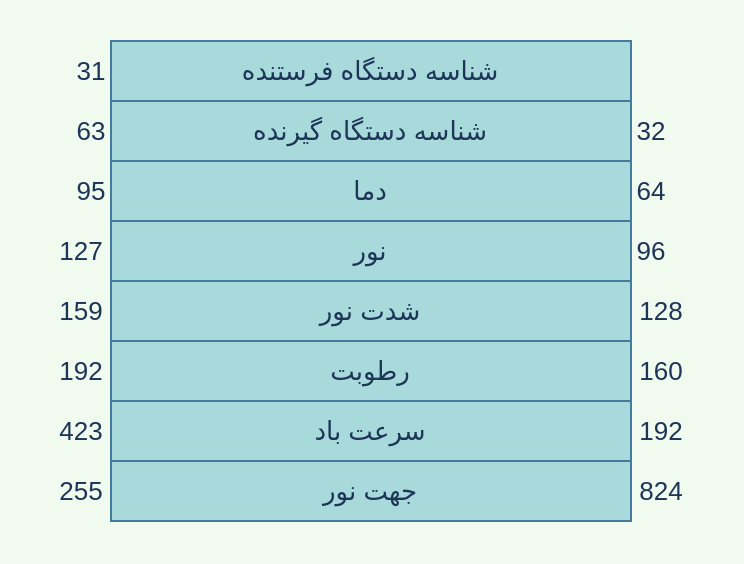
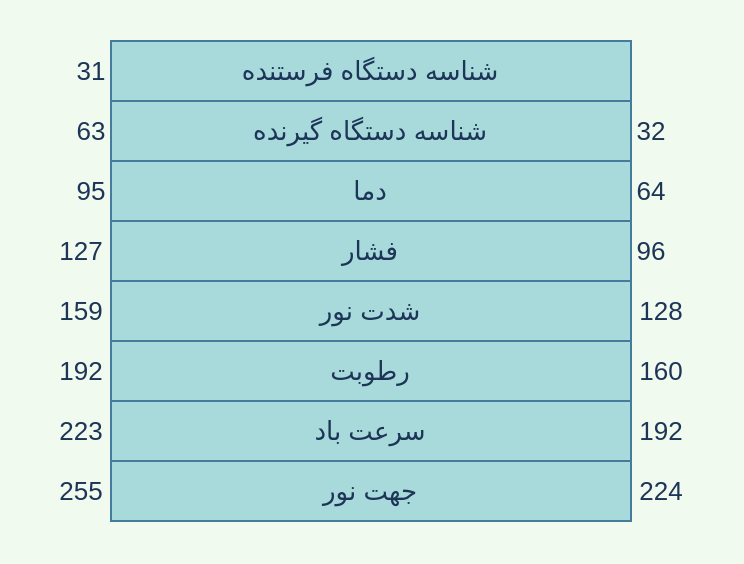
node "نور": label "نور" -> "فشار"
node "423": label "423" -> "223"
node "824": label "824" -> "224"
